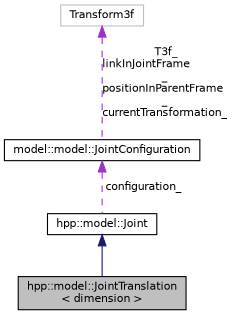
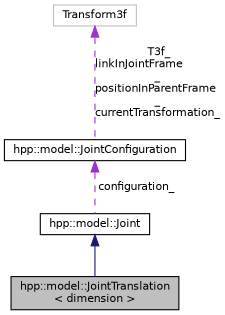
node "model::model::JointConfiguration": label "model::model::JointConfiguration" -> "hpp::model::JointConfiguration"
